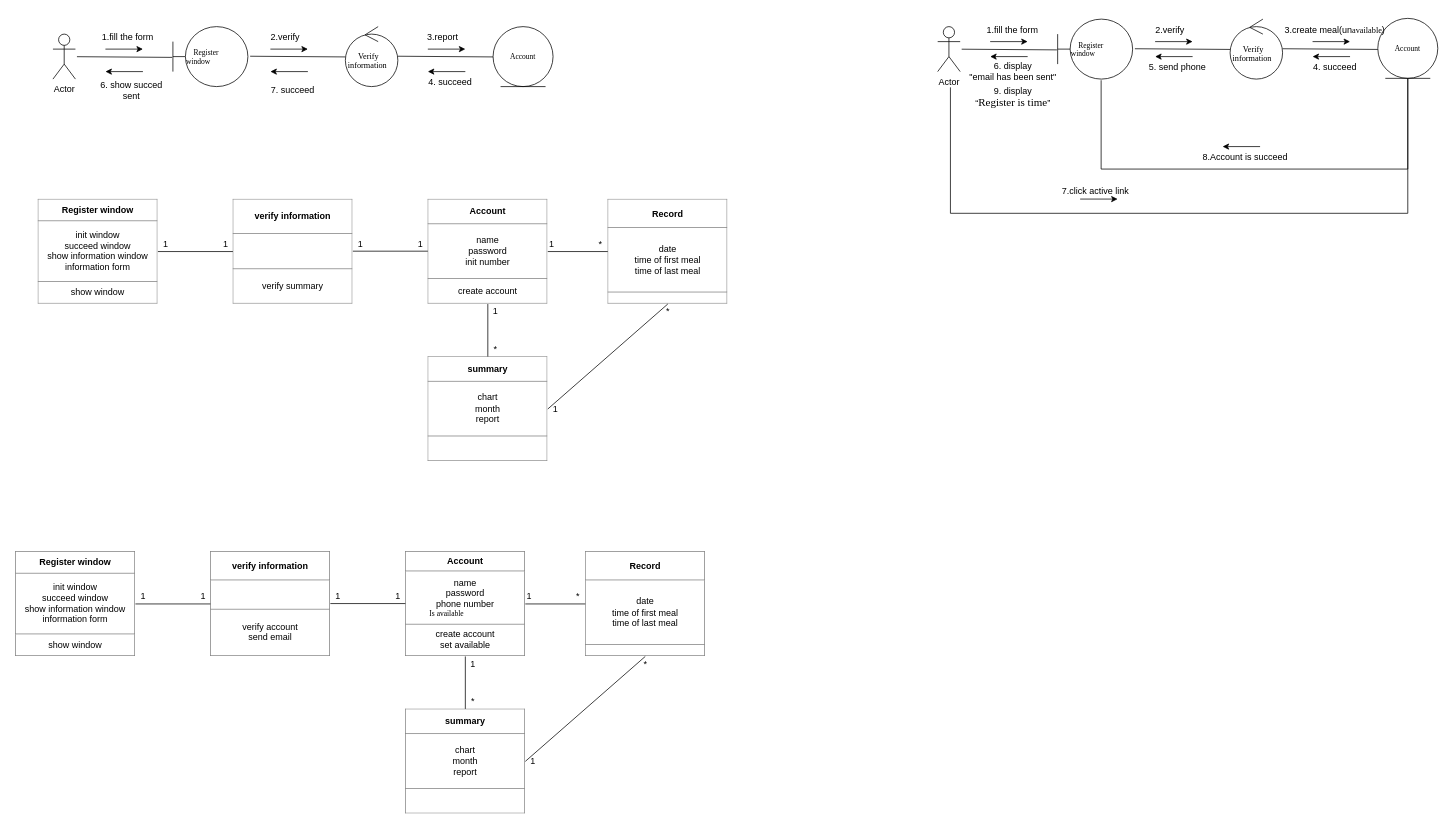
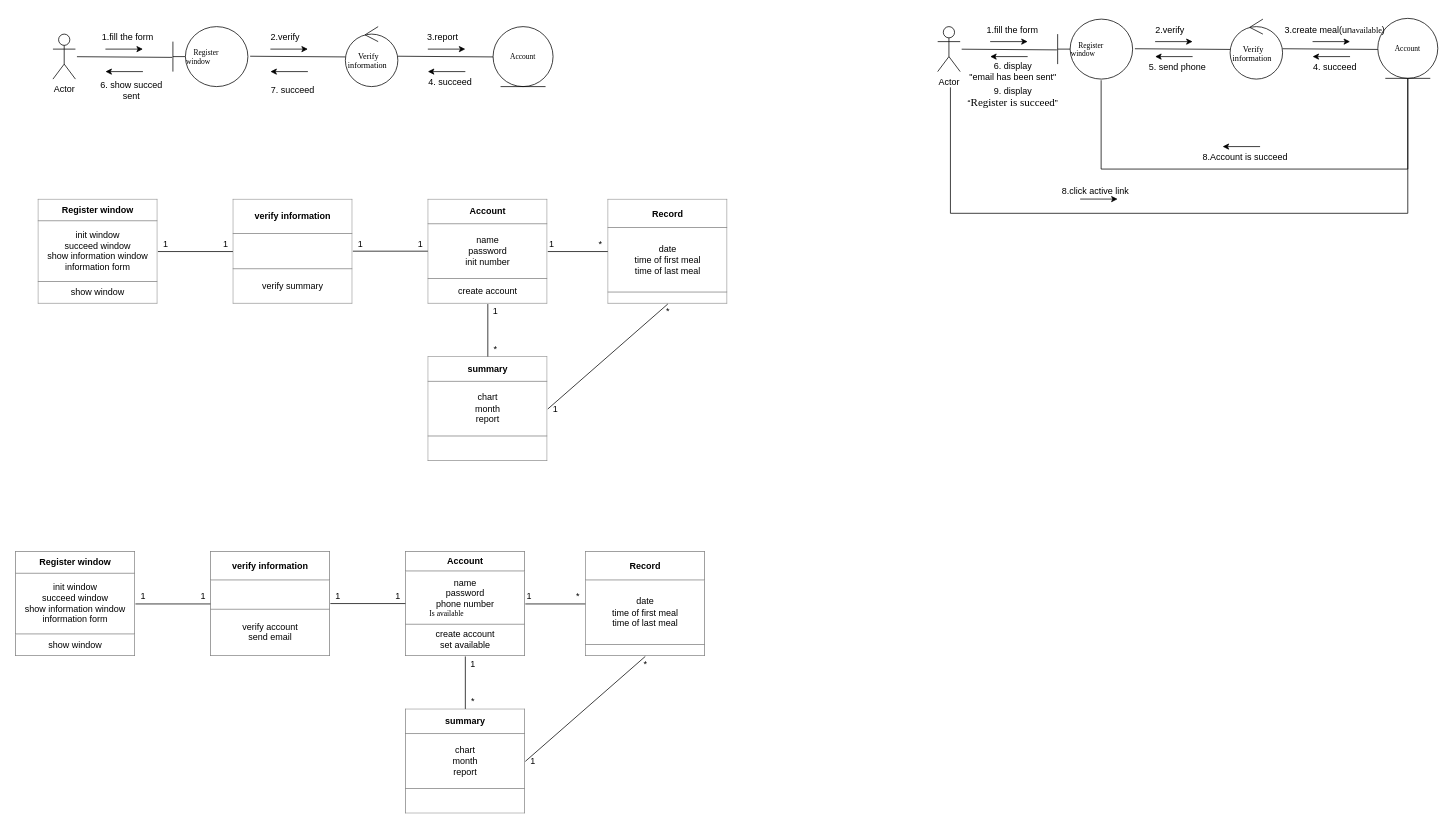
node "9. display “Register is time”": label "9. display “Register is time”" -> "9. display “Register is succeed”"
node "7.click active link": label "7.click active link" -> "8.click active link"
